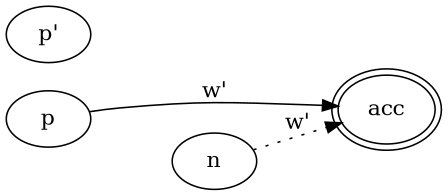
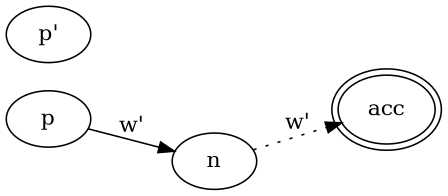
edge "p" -> "acc": now "p" -> "n"
